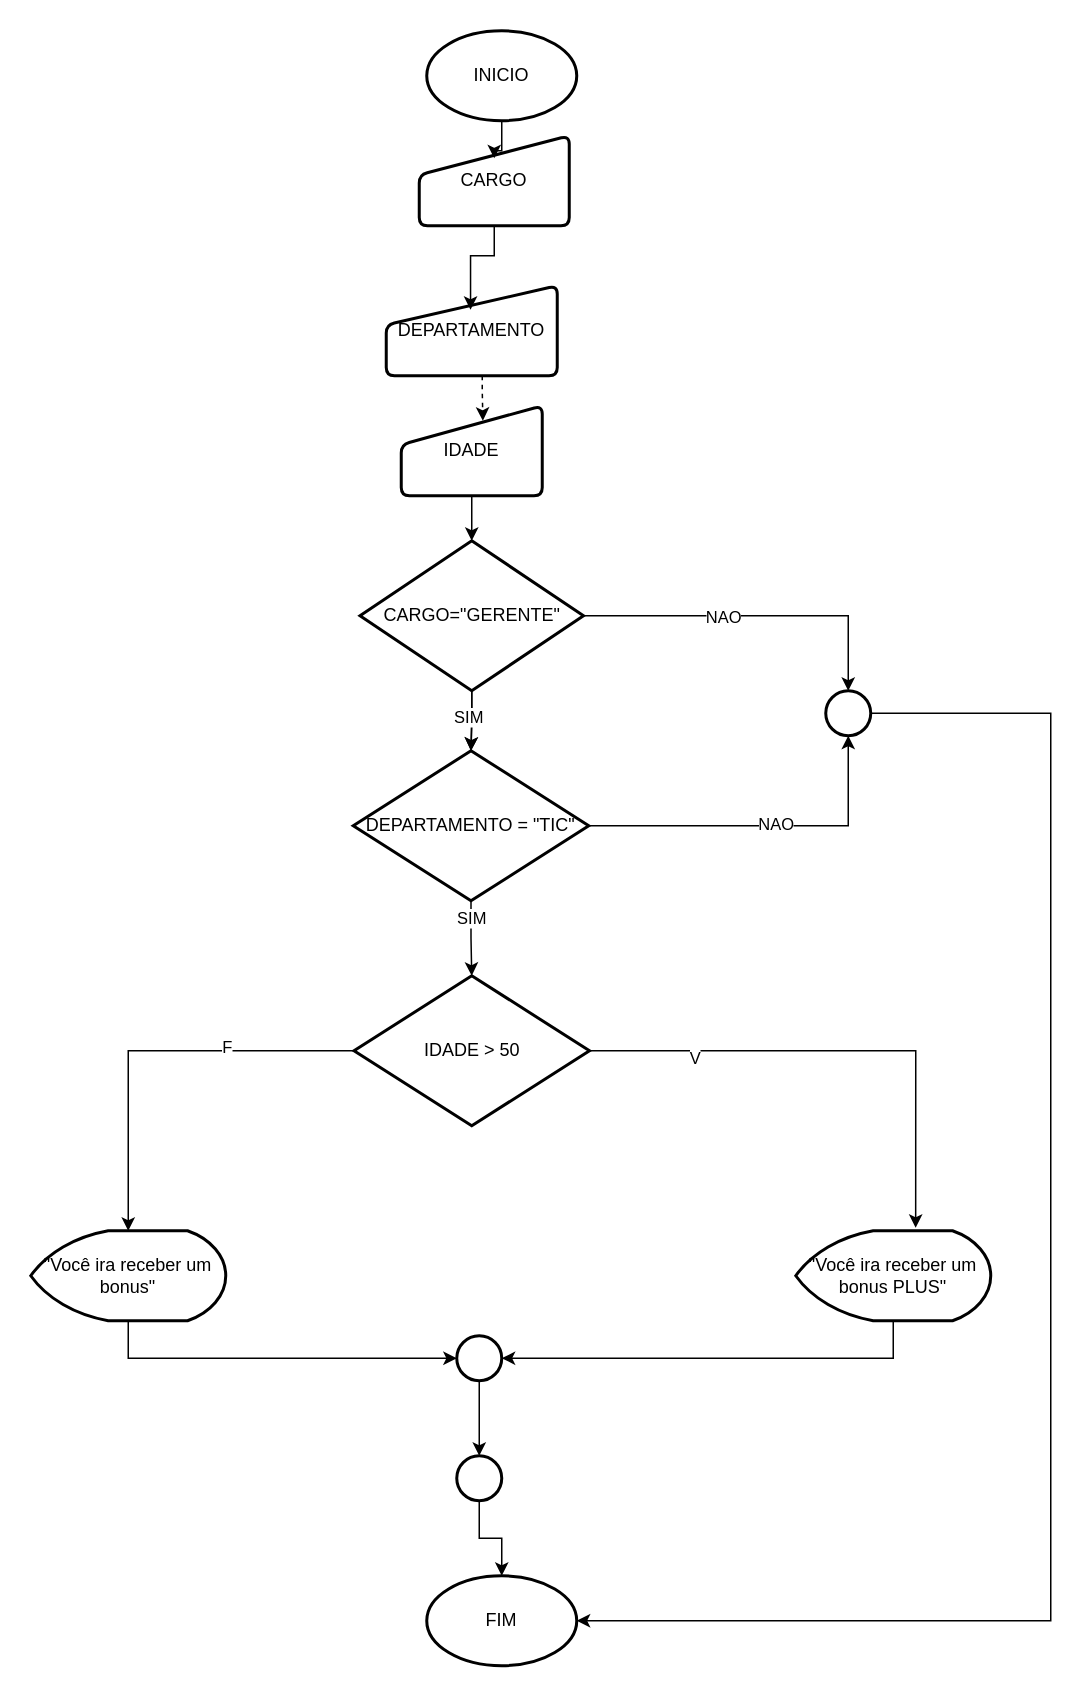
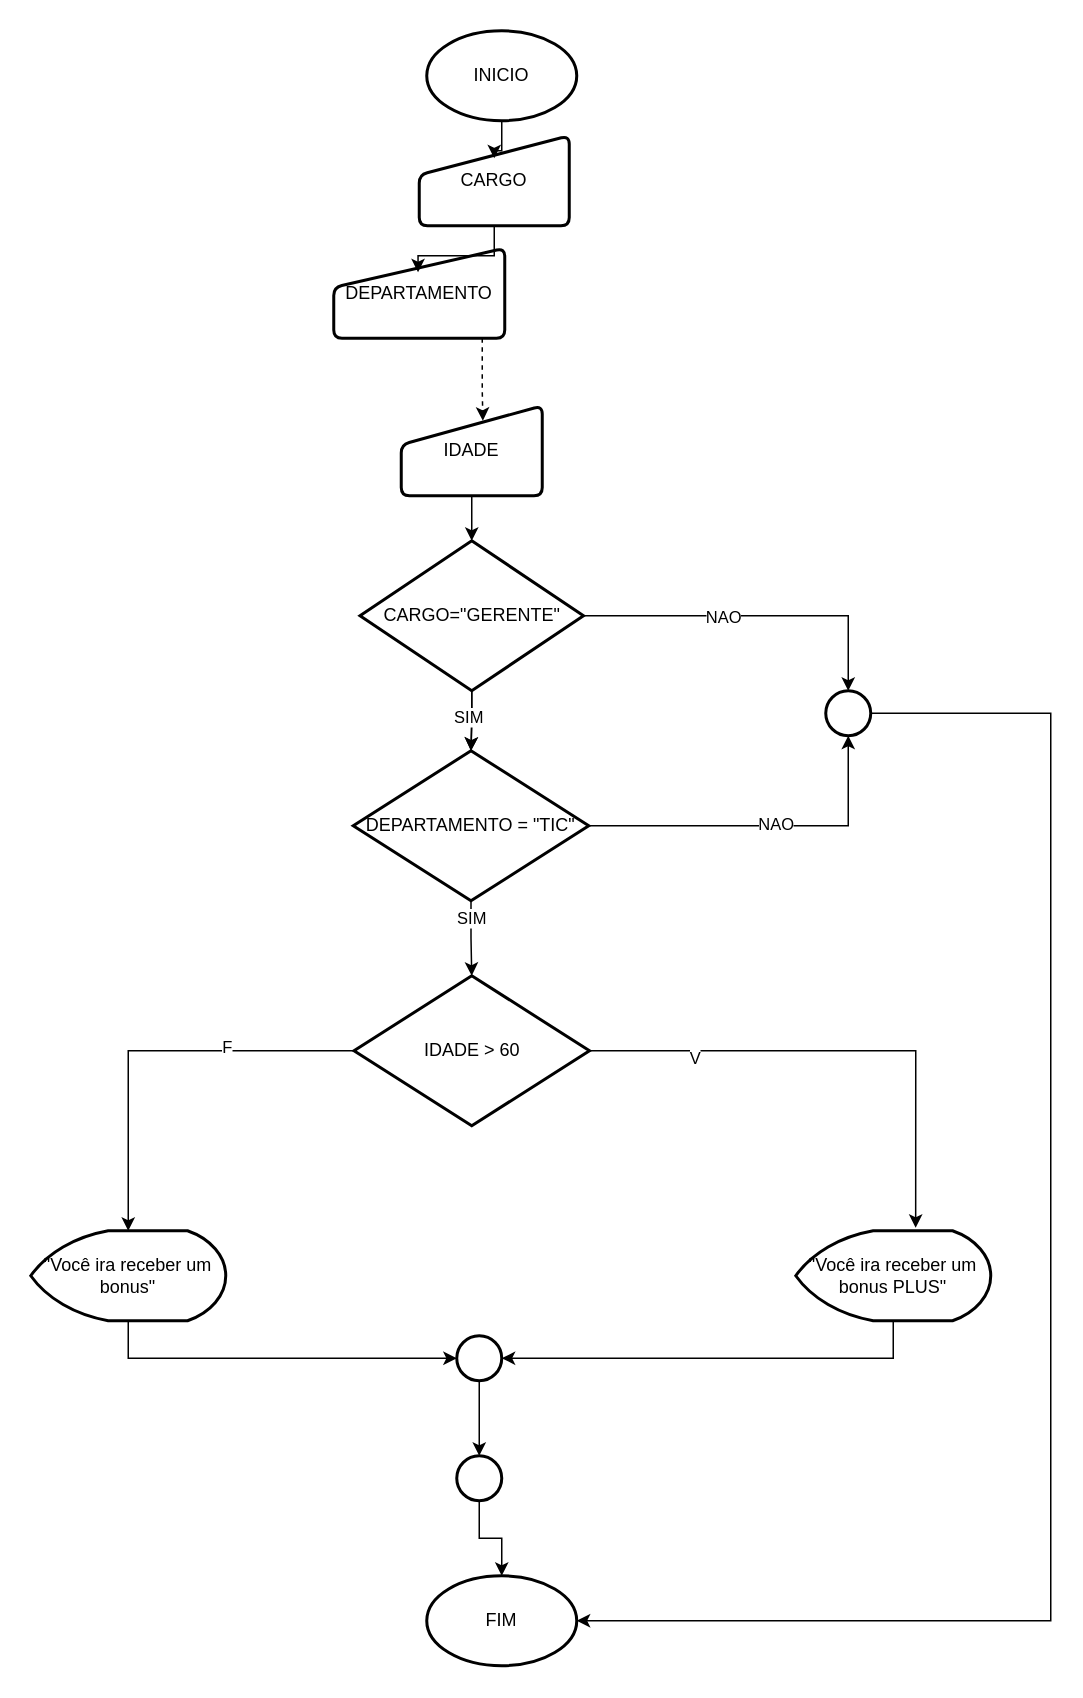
node "DEPARTAMENTO": moved (472, 331) -> (419, 293)
node "IDADE > 50": label "IDADE > 50" -> "IDADE > 60"
